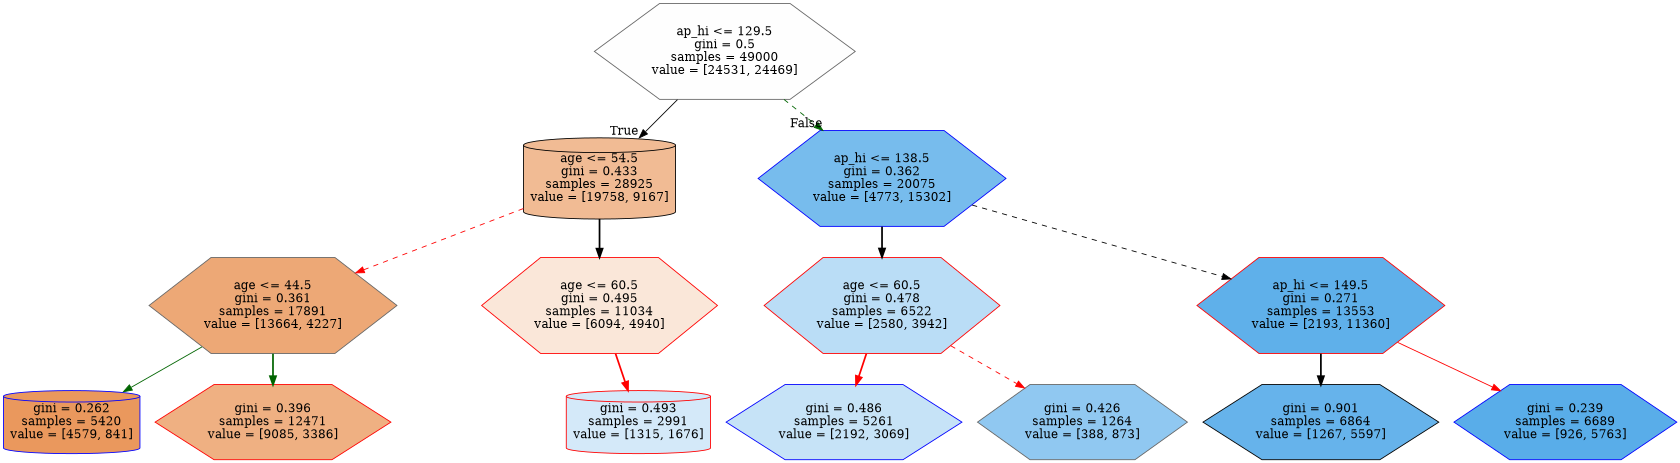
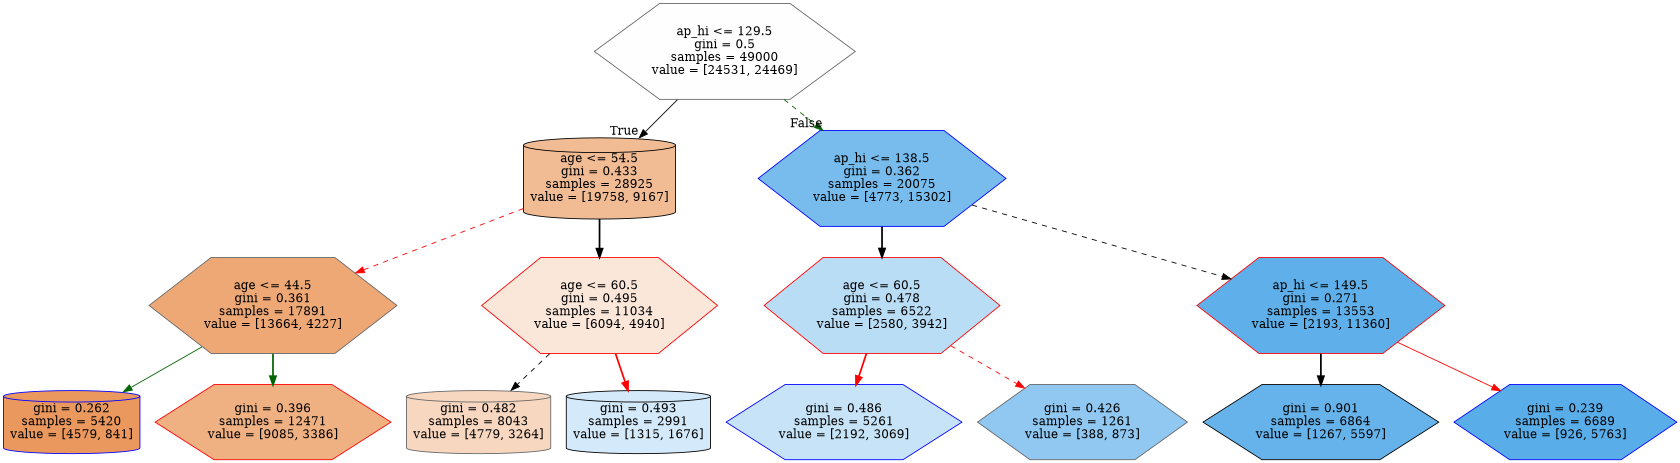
node "gini = 0.482 samples = 8043 value = [4779, 3264]": added
node "gini = 0.493 samples = 2991 value = [1315, 1676]": color red -> black
node "gini = 0.426 samples = 1264 value = [388, 873]": label "gini = 0.426 samples = 1264 value = [388, 873]" -> "gini = 0.426 samples = 1261 value = [388, 873]"
